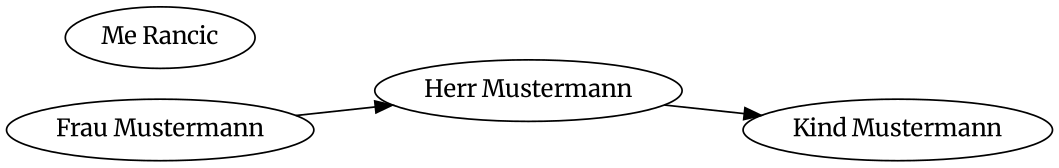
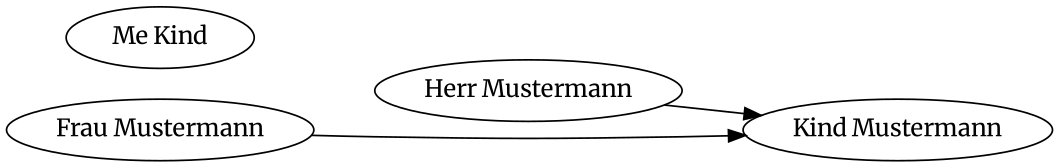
node "Me Rancic": label "Me Rancic" -> "Me Kind"
edge "Frau Mustermann" -> "Herr Mustermann": now "Frau Mustermann" -> "Kind Mustermann"
